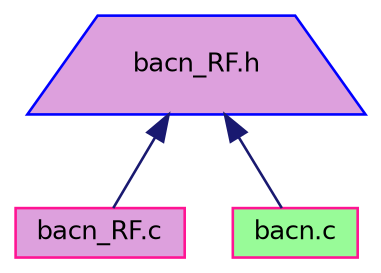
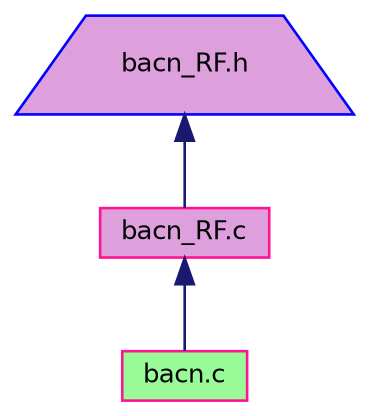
edge "bacn.c" -> "bacn_RF.h": now "bacn.c" -> "bacn_RF.c"
